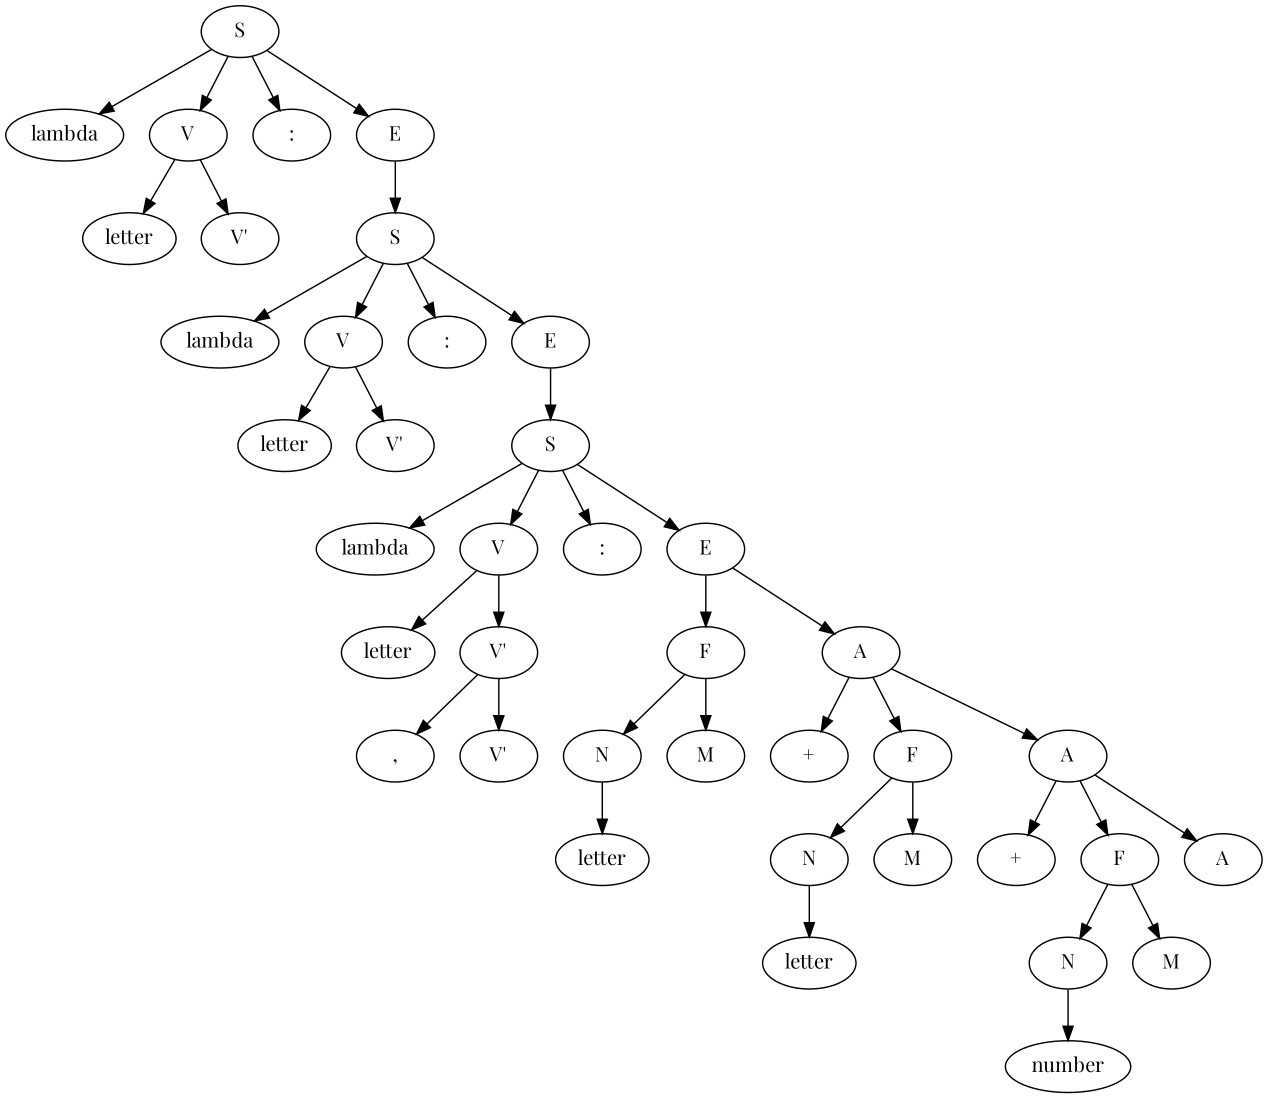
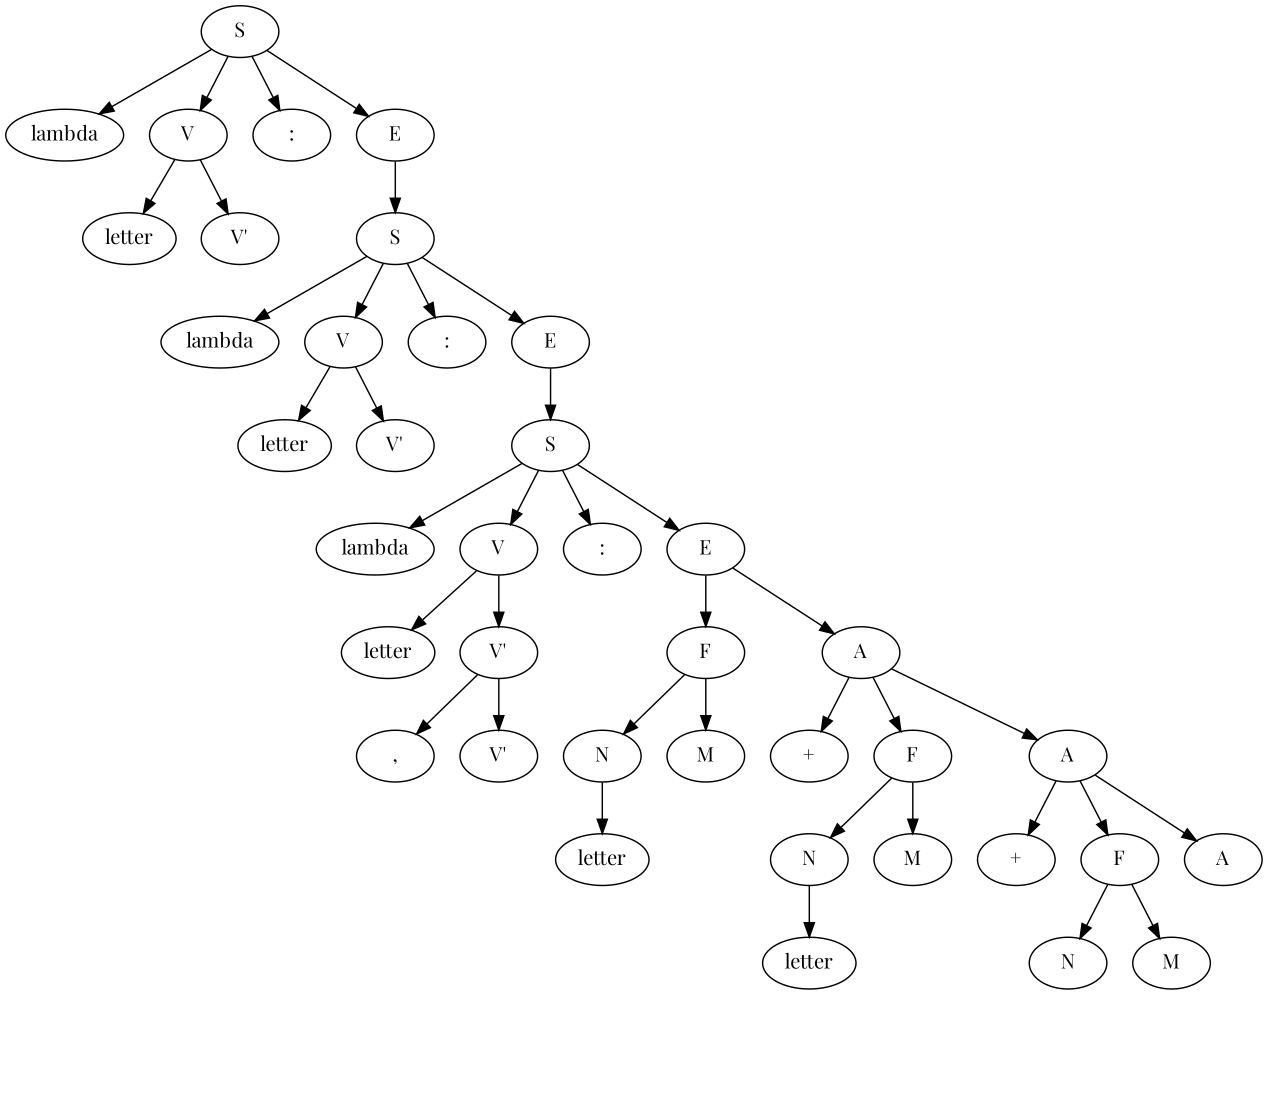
node "number": removed
